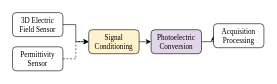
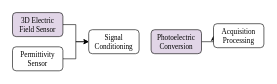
node "3D Electric Field Sensor": fillcolor #ffffff -> #e1d5e7
node "Signal Conditioning": fillcolor #fff2cc -> #ffffff
edge "Signal Conditioning" -> "Photoelectric Conversion": removed
edge "Permittivity Sensor" -> "Signal Conditioning": style dashed -> solid
